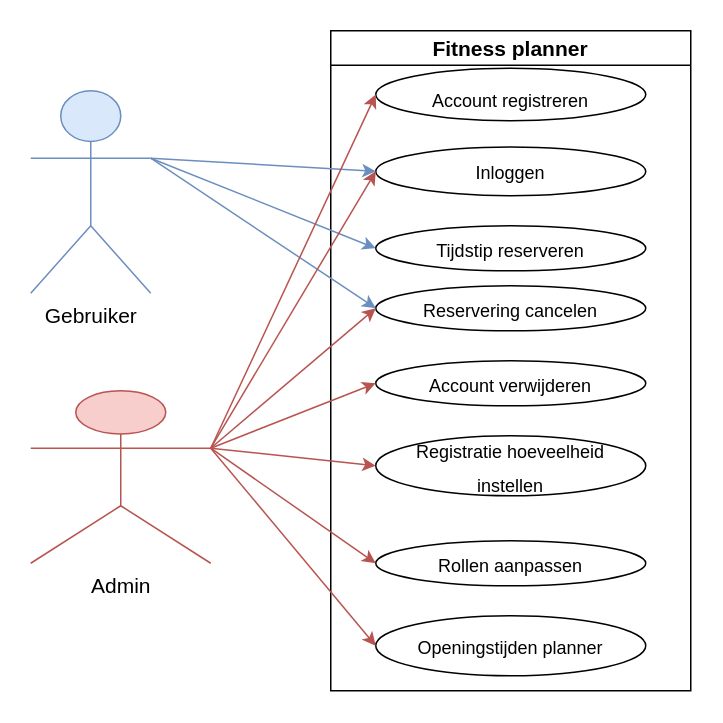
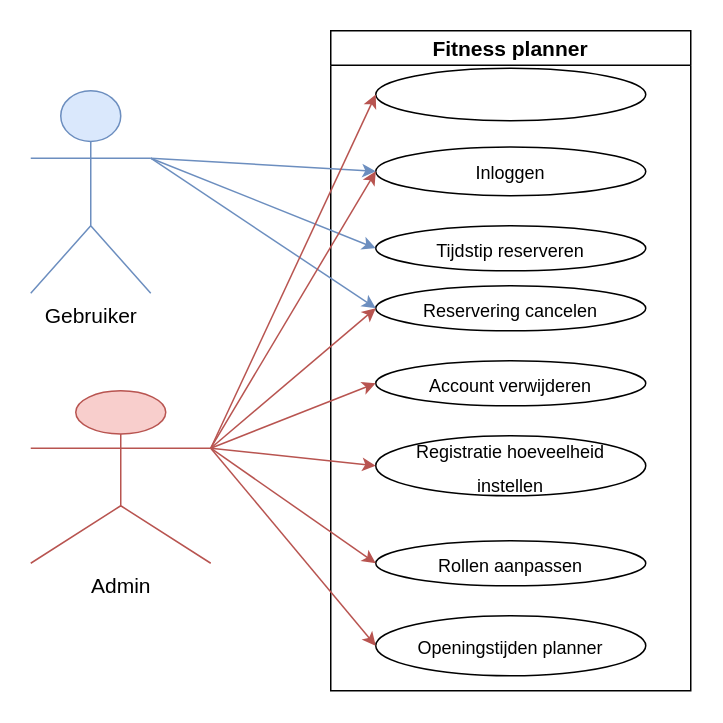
node "Account registreren": removed
